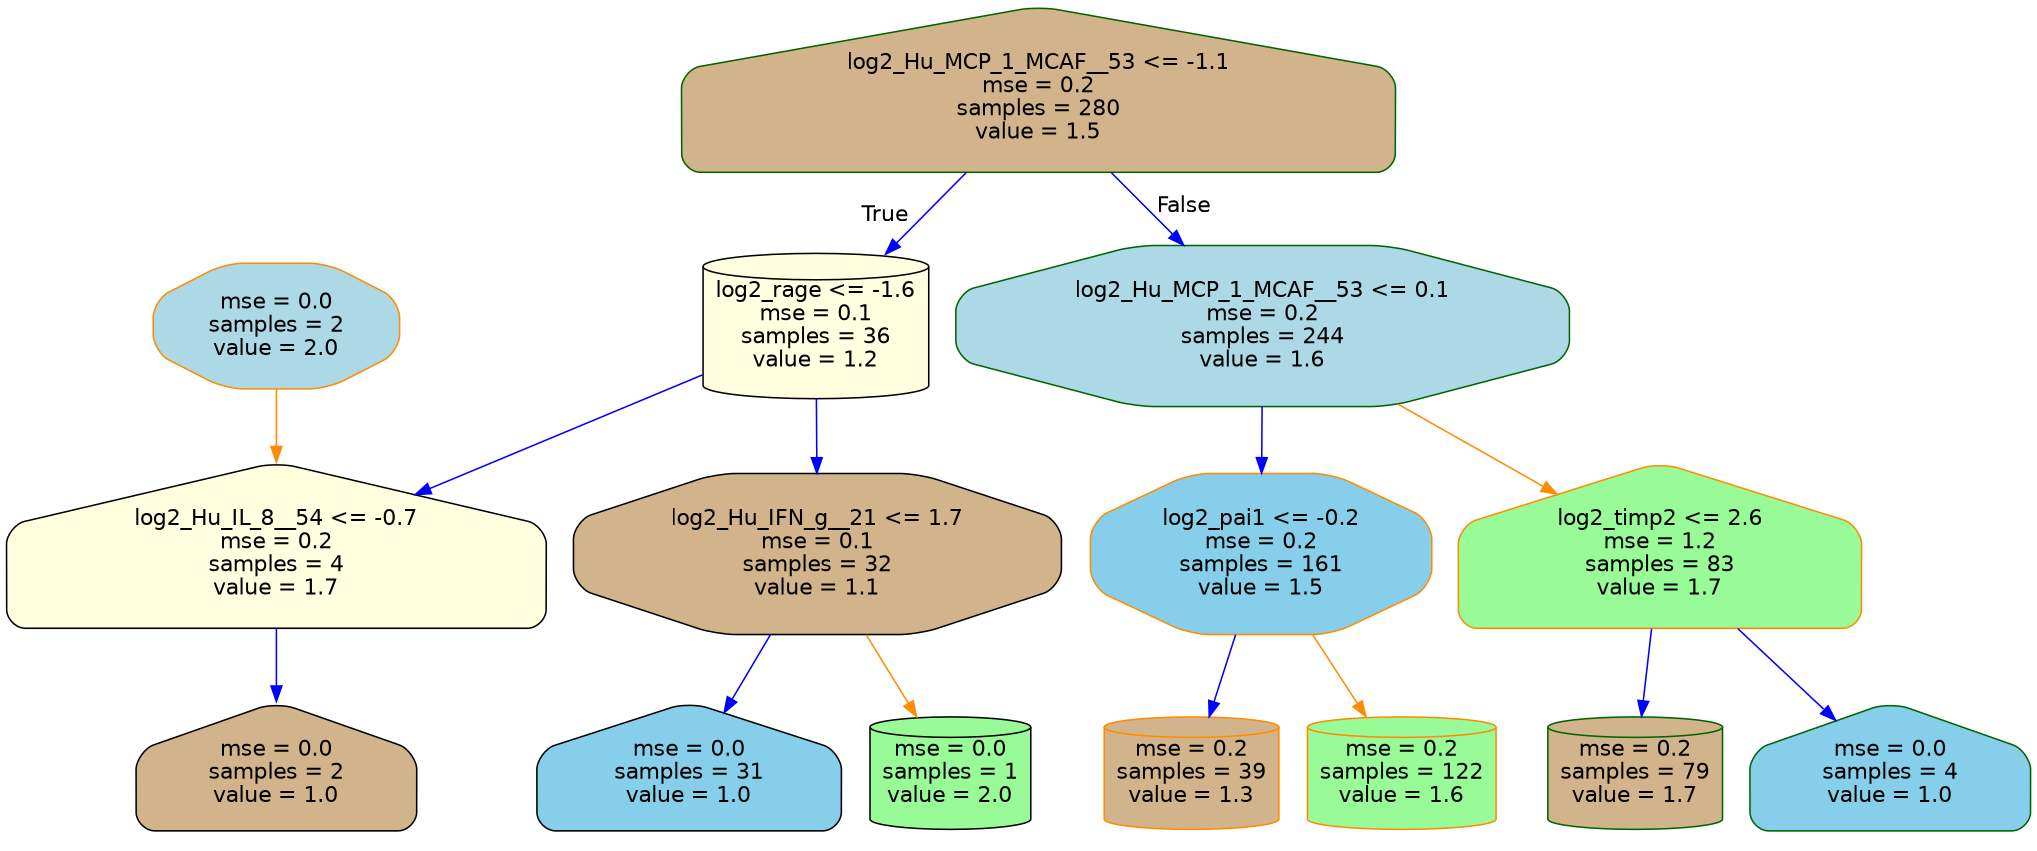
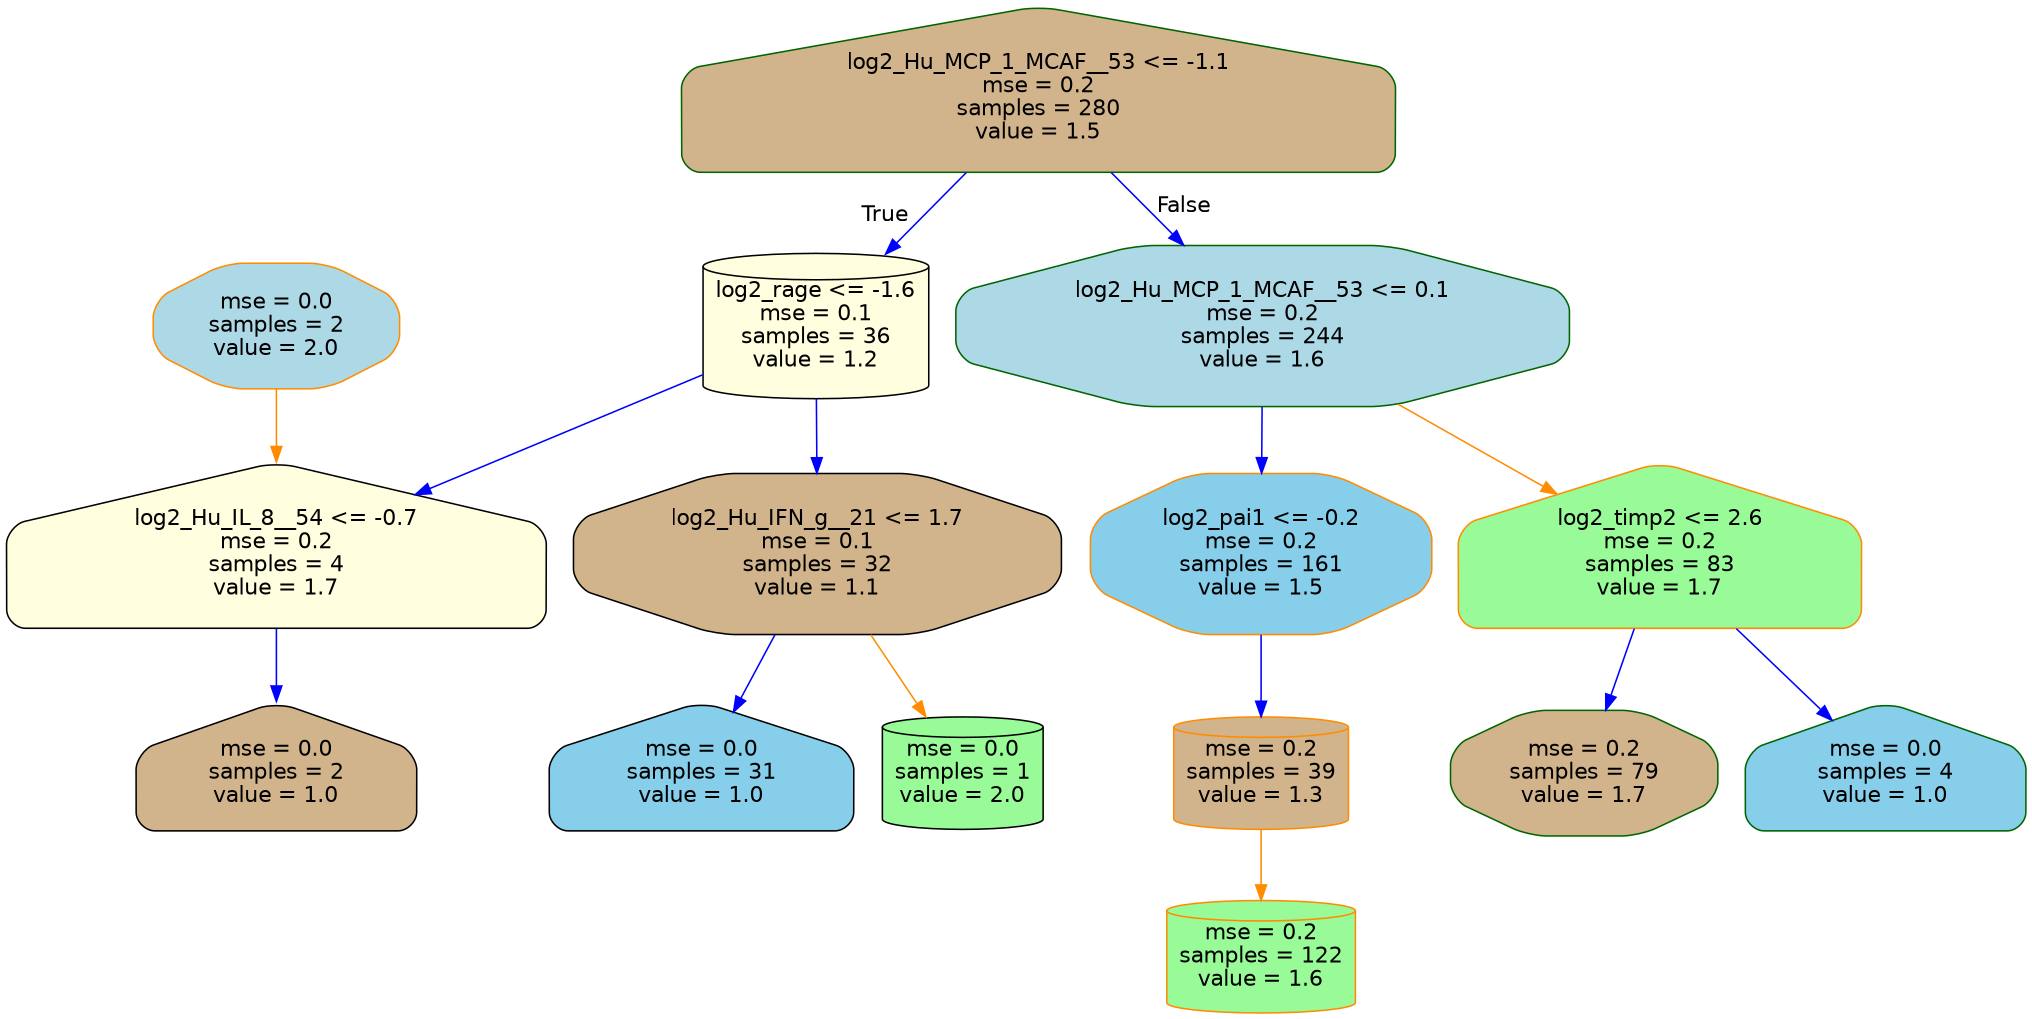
node "log2_timp2 <= 2.6 mse = 1.2 samples = 83 value = 1.7": label "log2_timp2 <= 2.6 mse = 1.2 samples = 83 value = 1.7" -> "log2_timp2 <= 2.6 mse = 0.2 samples = 83 value = 1.7"
edge "log2_pai1 <= -0.2 mse = 0.2 samples = 161 value = 1.5" -> "mse = 0.2 samples = 122 value = 1.6": now "mse = 0.2 samples = 39 value = 1.3" -> "mse = 0.2 samples = 122 value = 1.6"
node "mse = 0.2 samples = 79 value = 1.7": shape cylinder -> octagon
